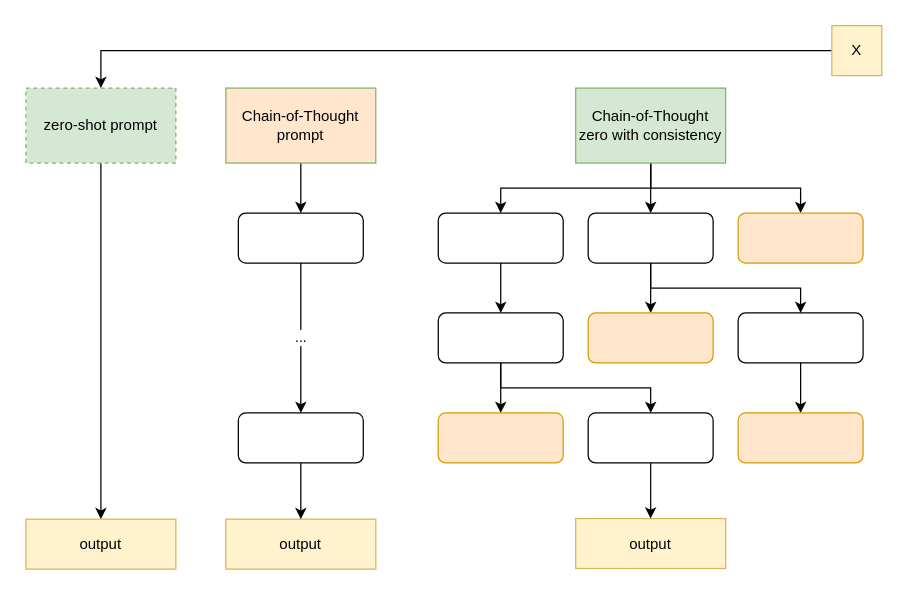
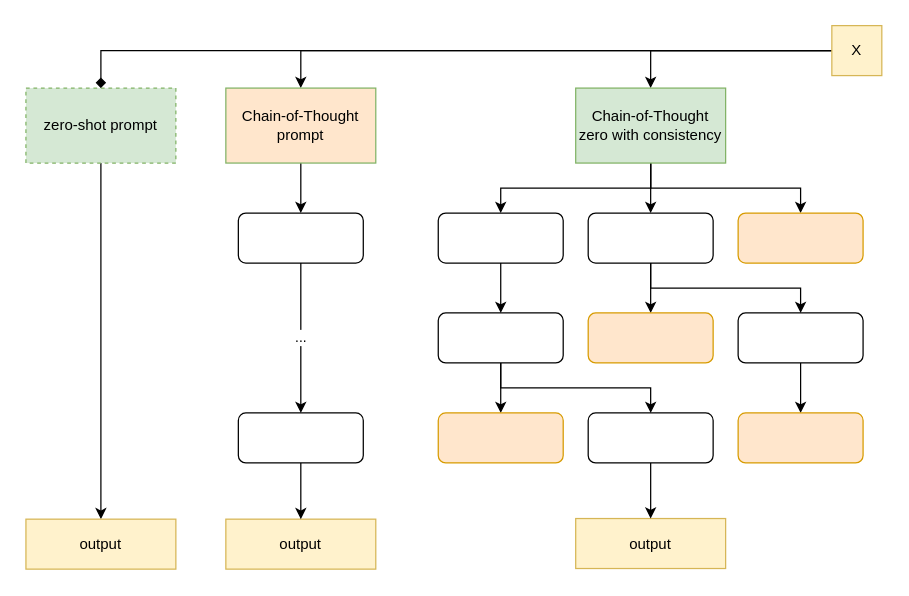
edge "X" -> "Chain-of-Thought prompt": added
edge "X" -> "Chain-of-Thought zero with consistency": added
edge "X" -> "zero-shot prompt": arrowhead classic -> diamond
